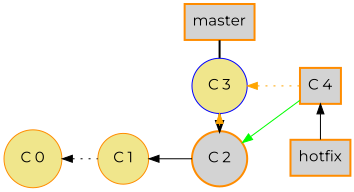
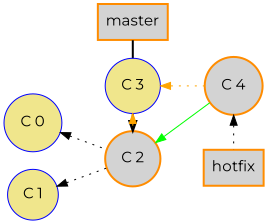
node "C 4": shape box -> circle
edge "hotfix" -> "C 4": style solid -> dotted
node "C 0": color darkorange -> blue
edge "C 1" -> "C 0": now "C 2" -> "C 0"
node "C 1": color darkorange -> blue
edge "C 2" -> "C 1": style solid -> dotted
